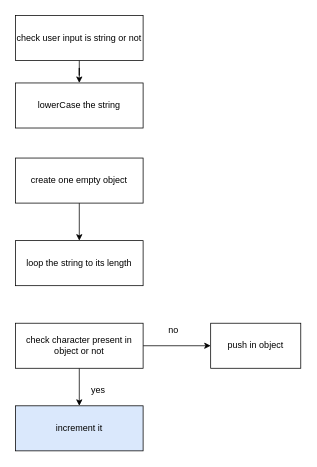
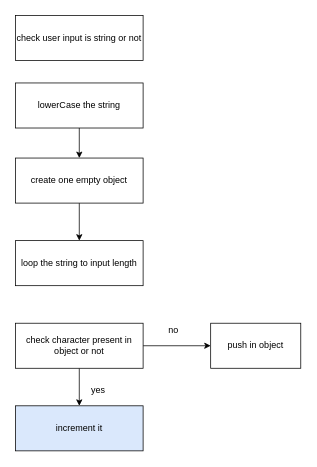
edge "check user input is string or not" -> "lowerCase the string": removed
edge "lowerCase the string" -> "create one empty object": added
node "loop the string to its length": label "loop the string to its length" -> "loop the string to input length"
